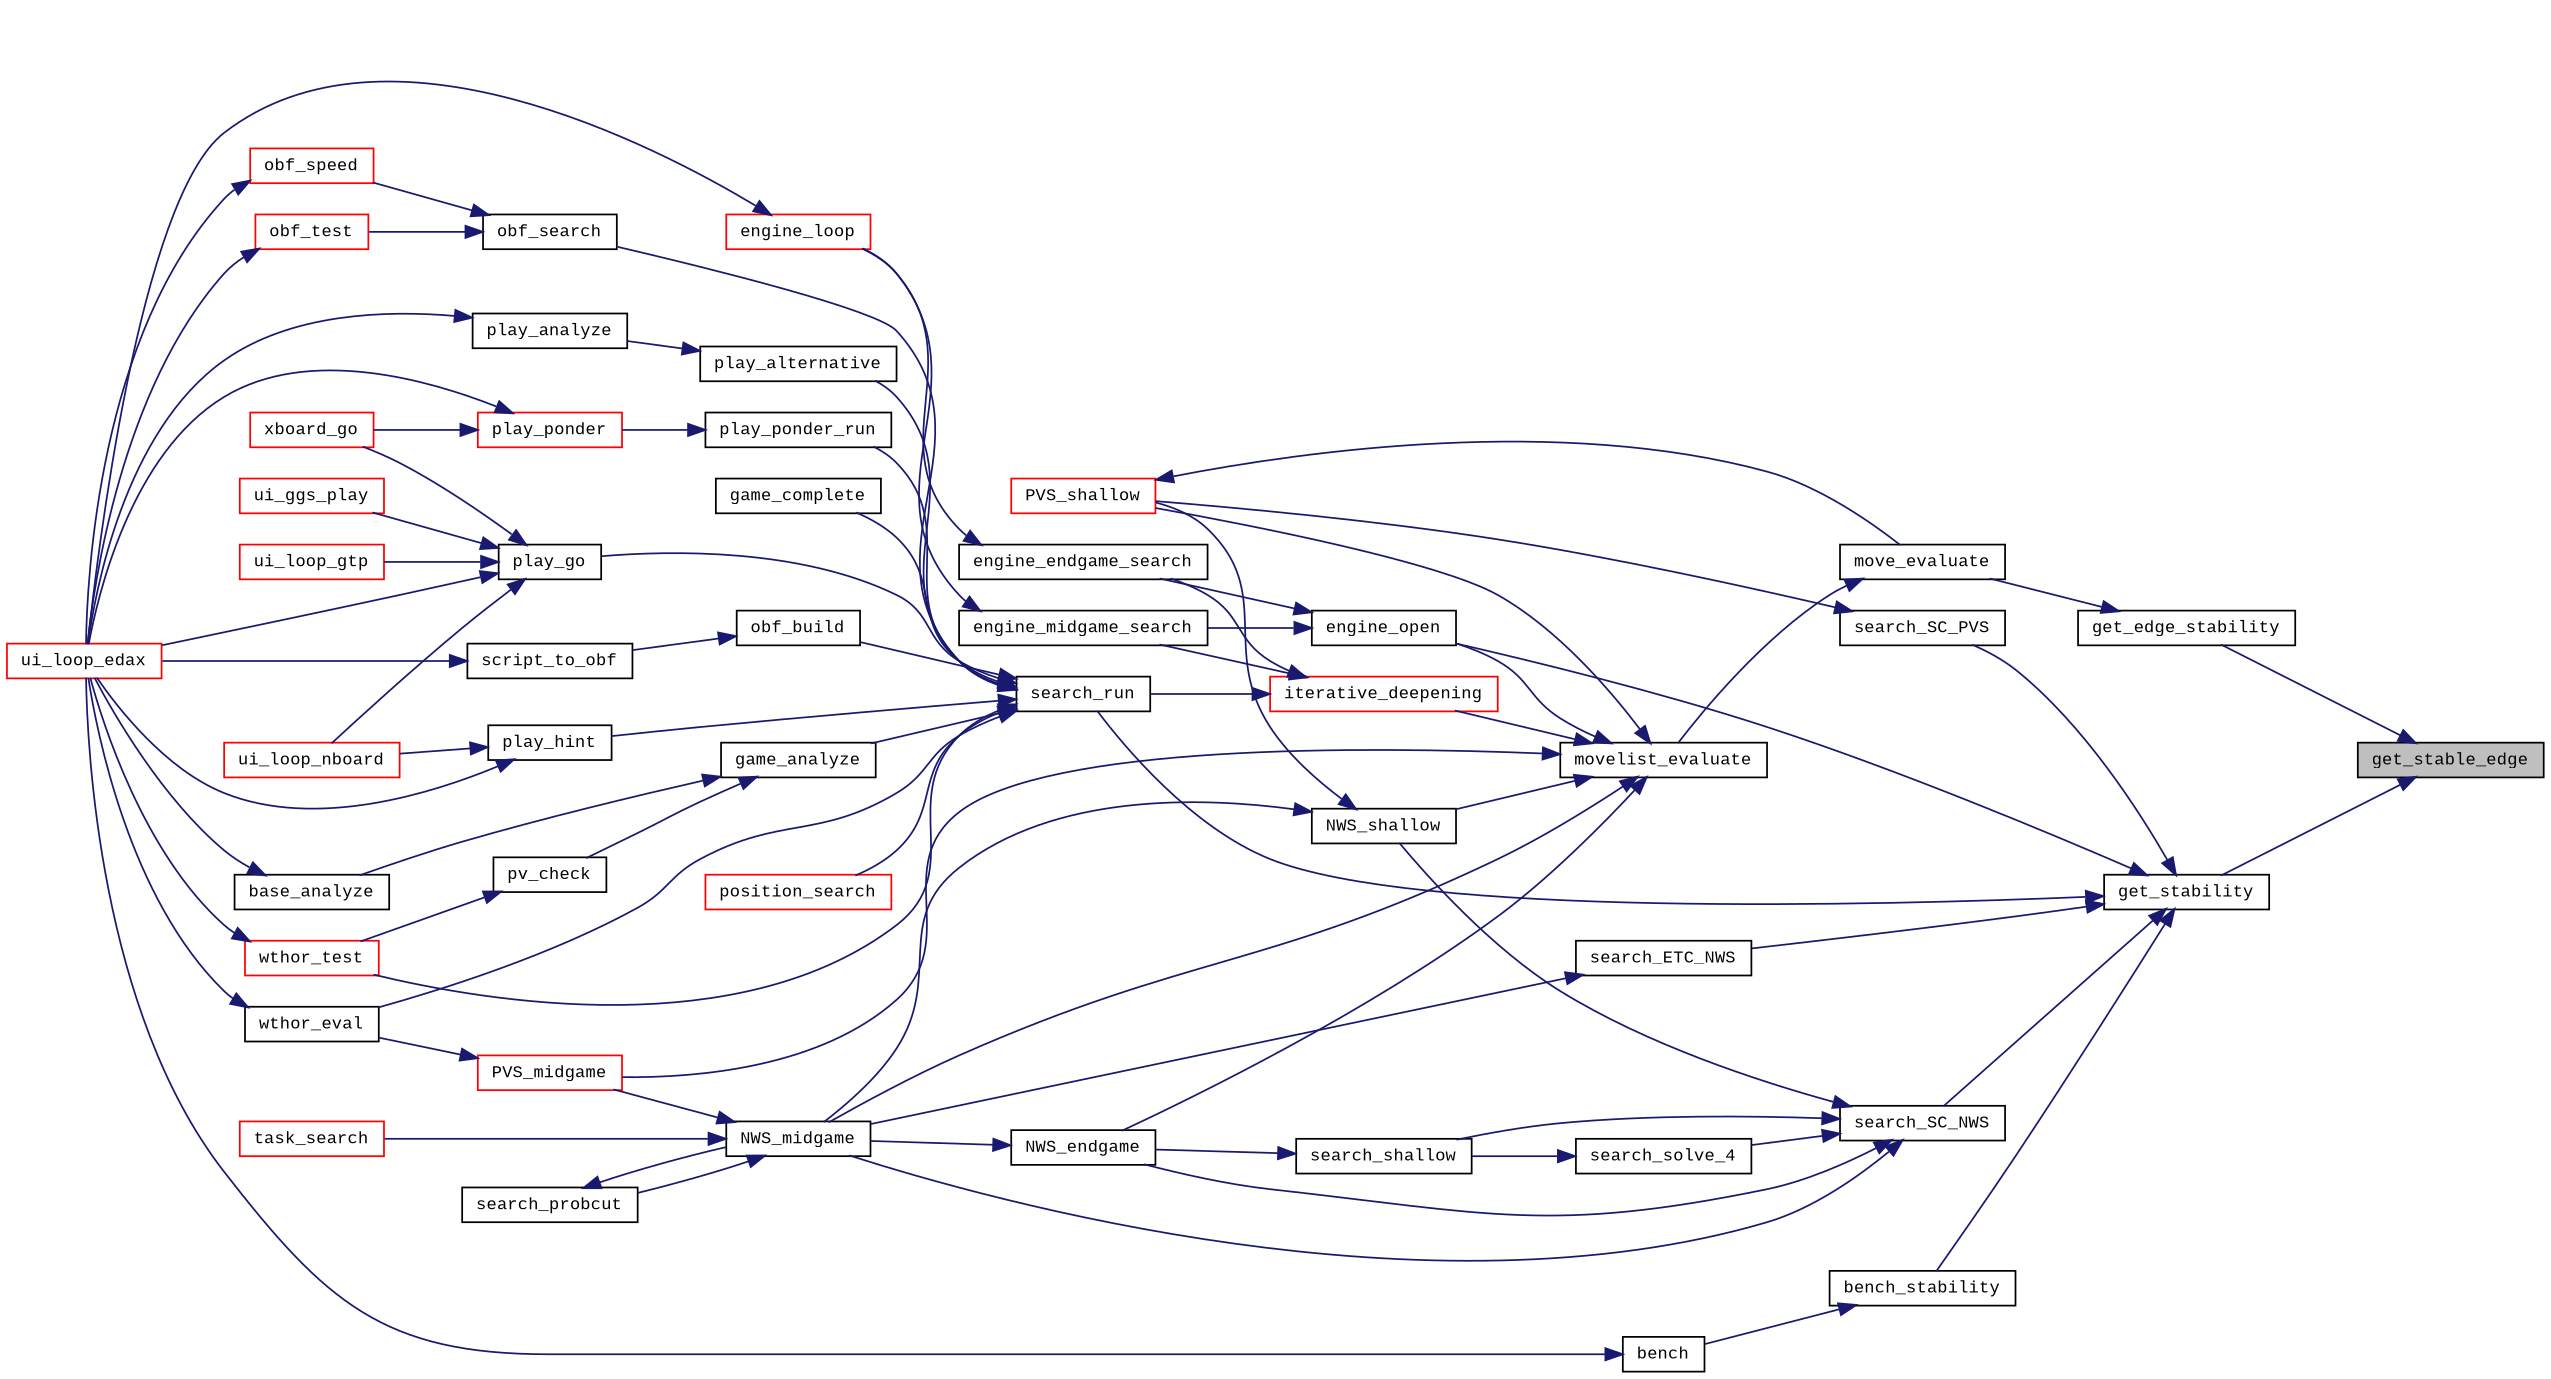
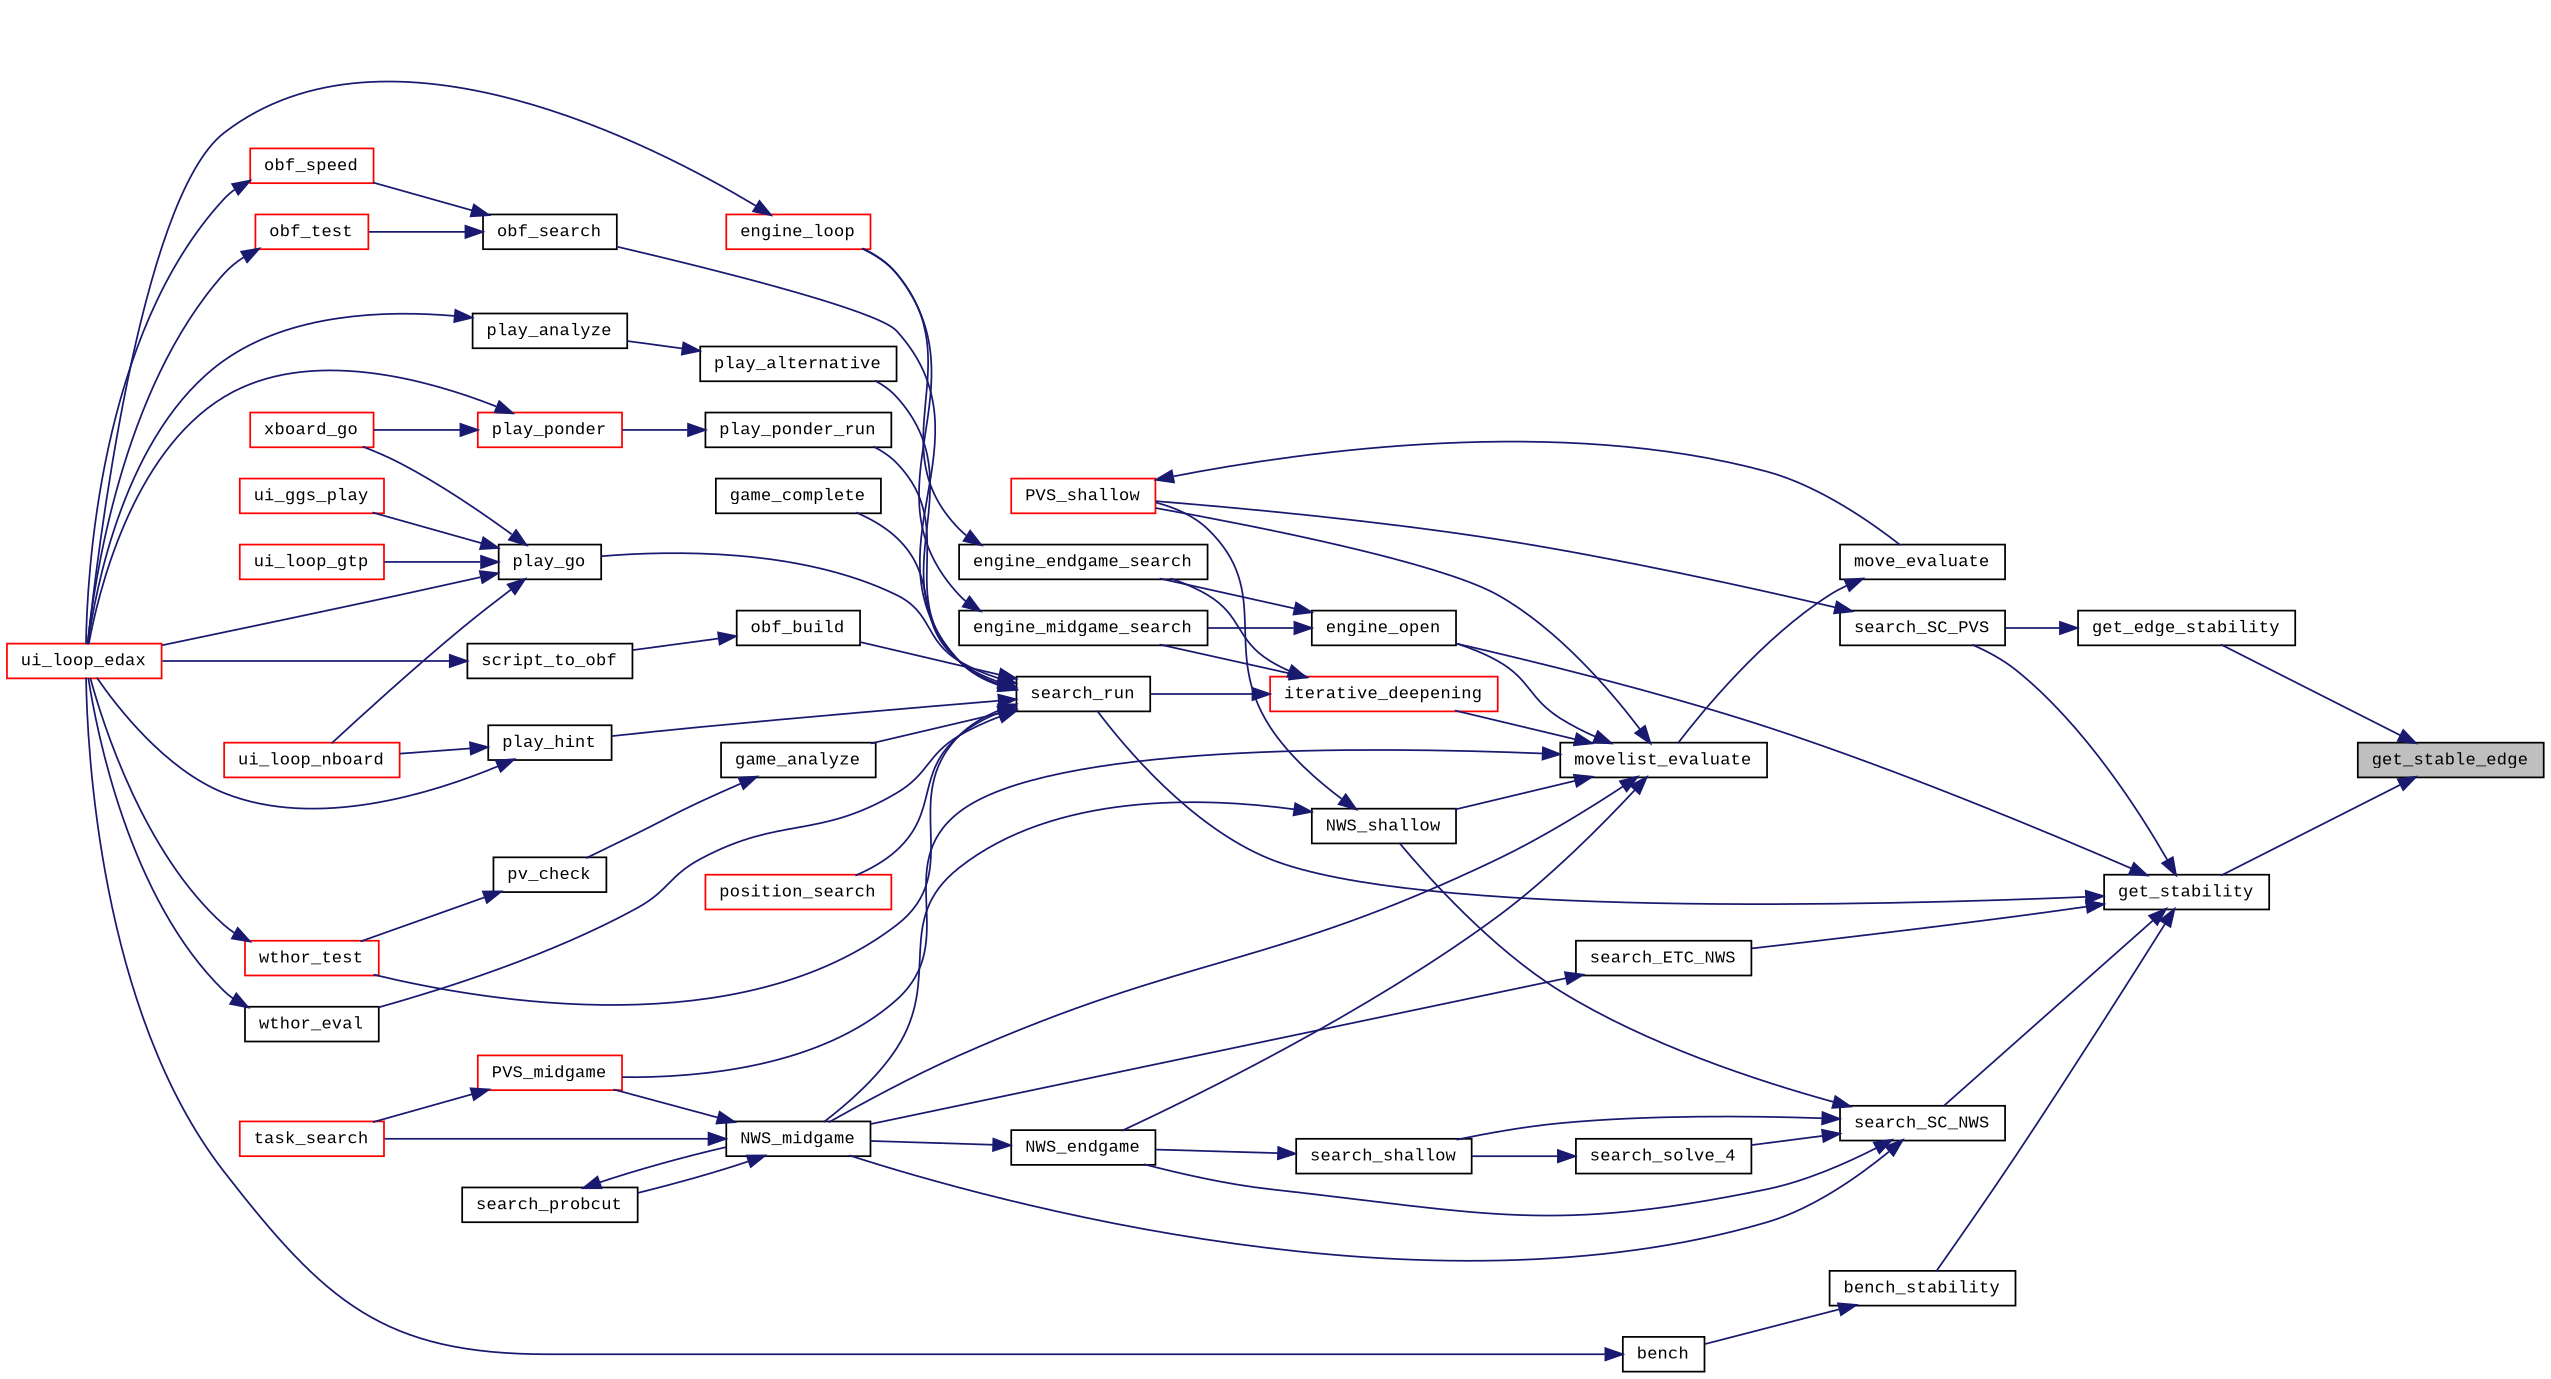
edge "move_evaluate" -> "get_edge_stability": now "search_SC_PVS" -> "get_edge_stability"
node "base_analyze": removed
edge "wthor_eval" -> "PVS_midgame": now "task_search" -> "PVS_midgame"
